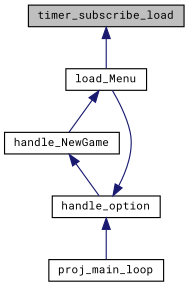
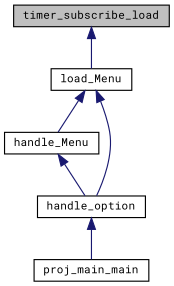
edge "load_Menu" -> "handle_option": reversed
node "handle_NewGame": label "handle_NewGame" -> "handle_Menu"
node "proj_main_loop": label "proj_main_loop" -> "proj_main_main"
